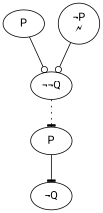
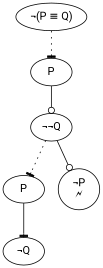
node "¬(P ≡ Q)": added
edge "¬P 🗲" -> "¬¬Q": reversed
